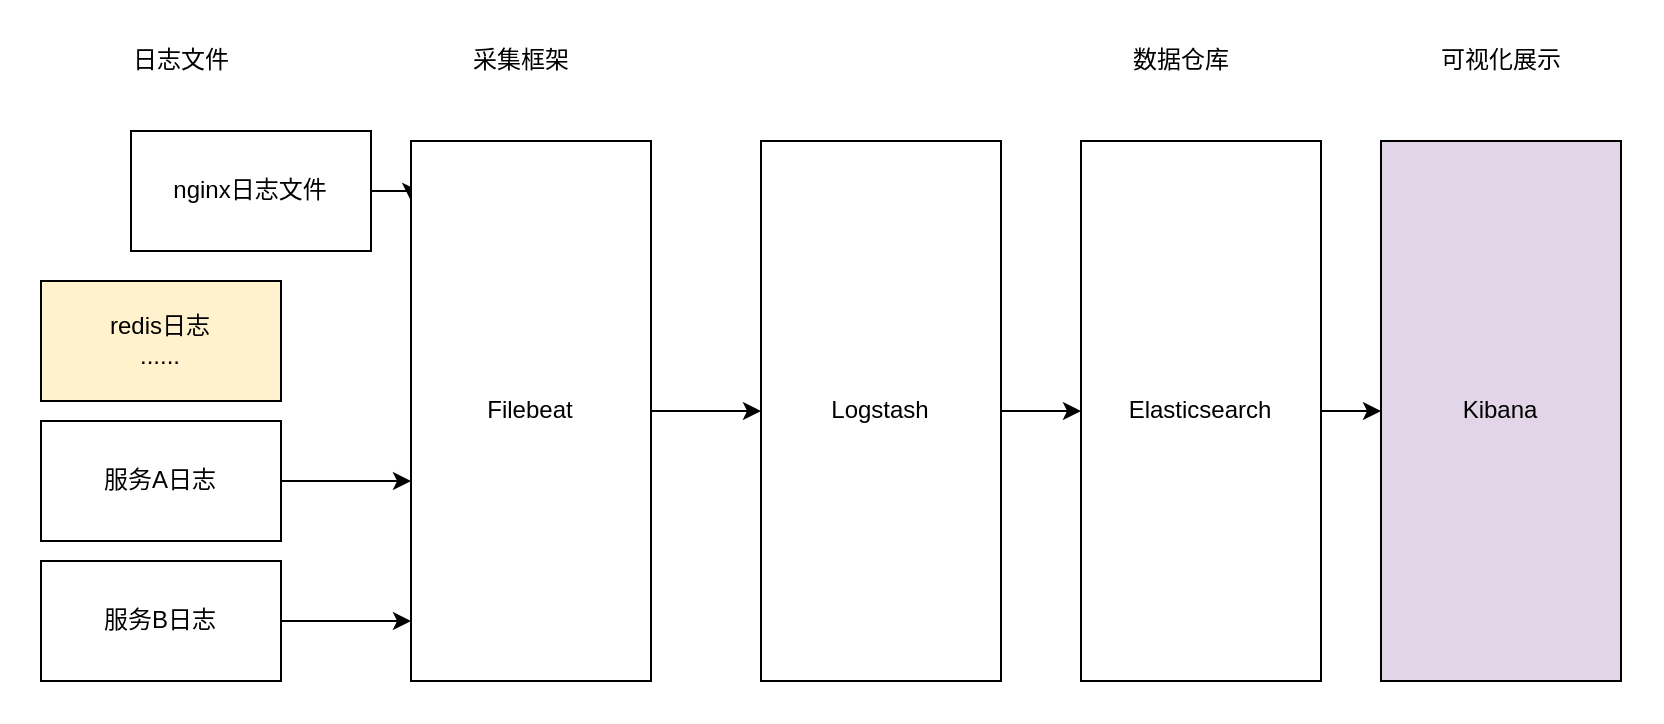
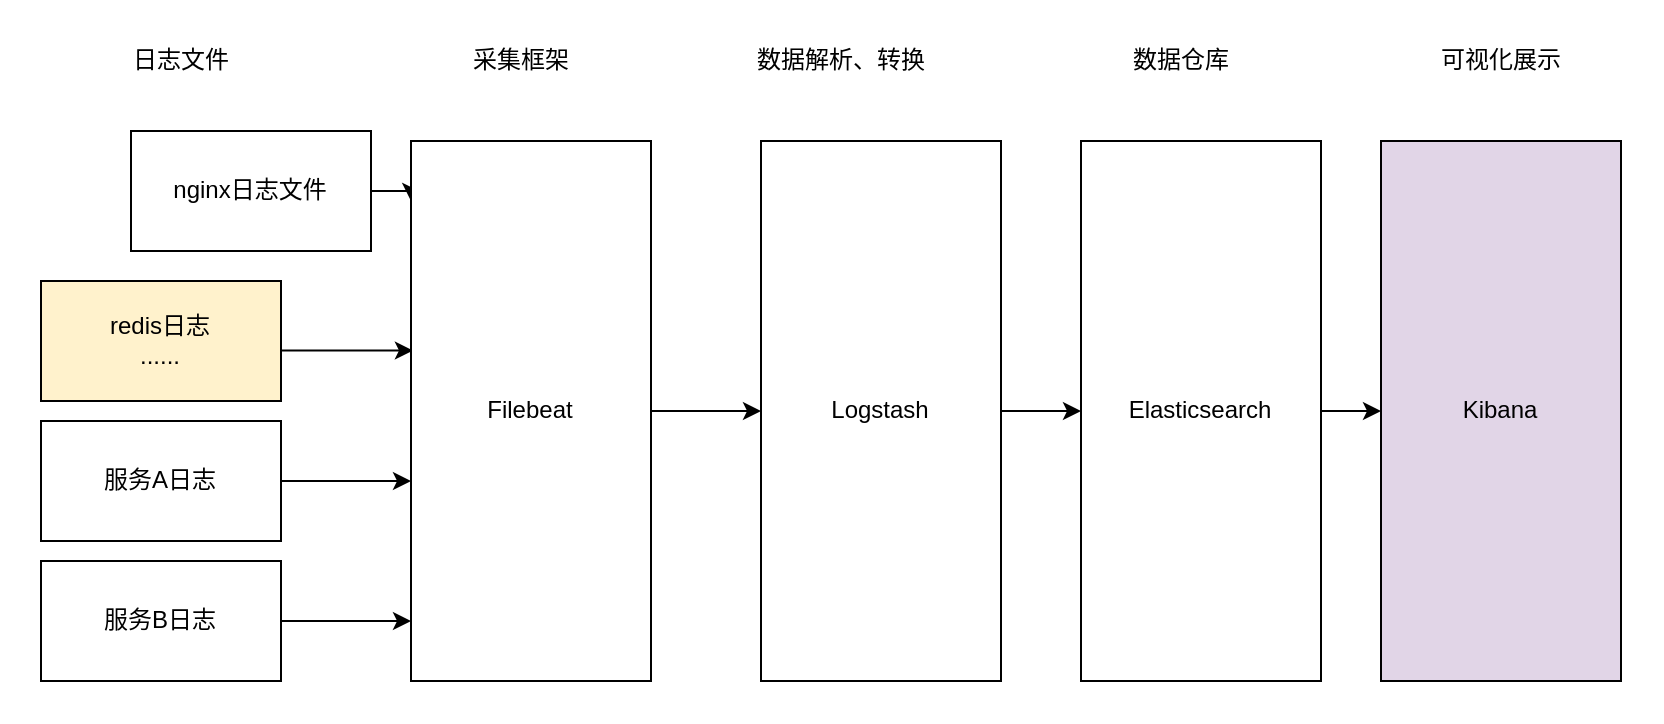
node "数据解析、转换": added
edge "redis日志 ......" -> "Filebeat": added
